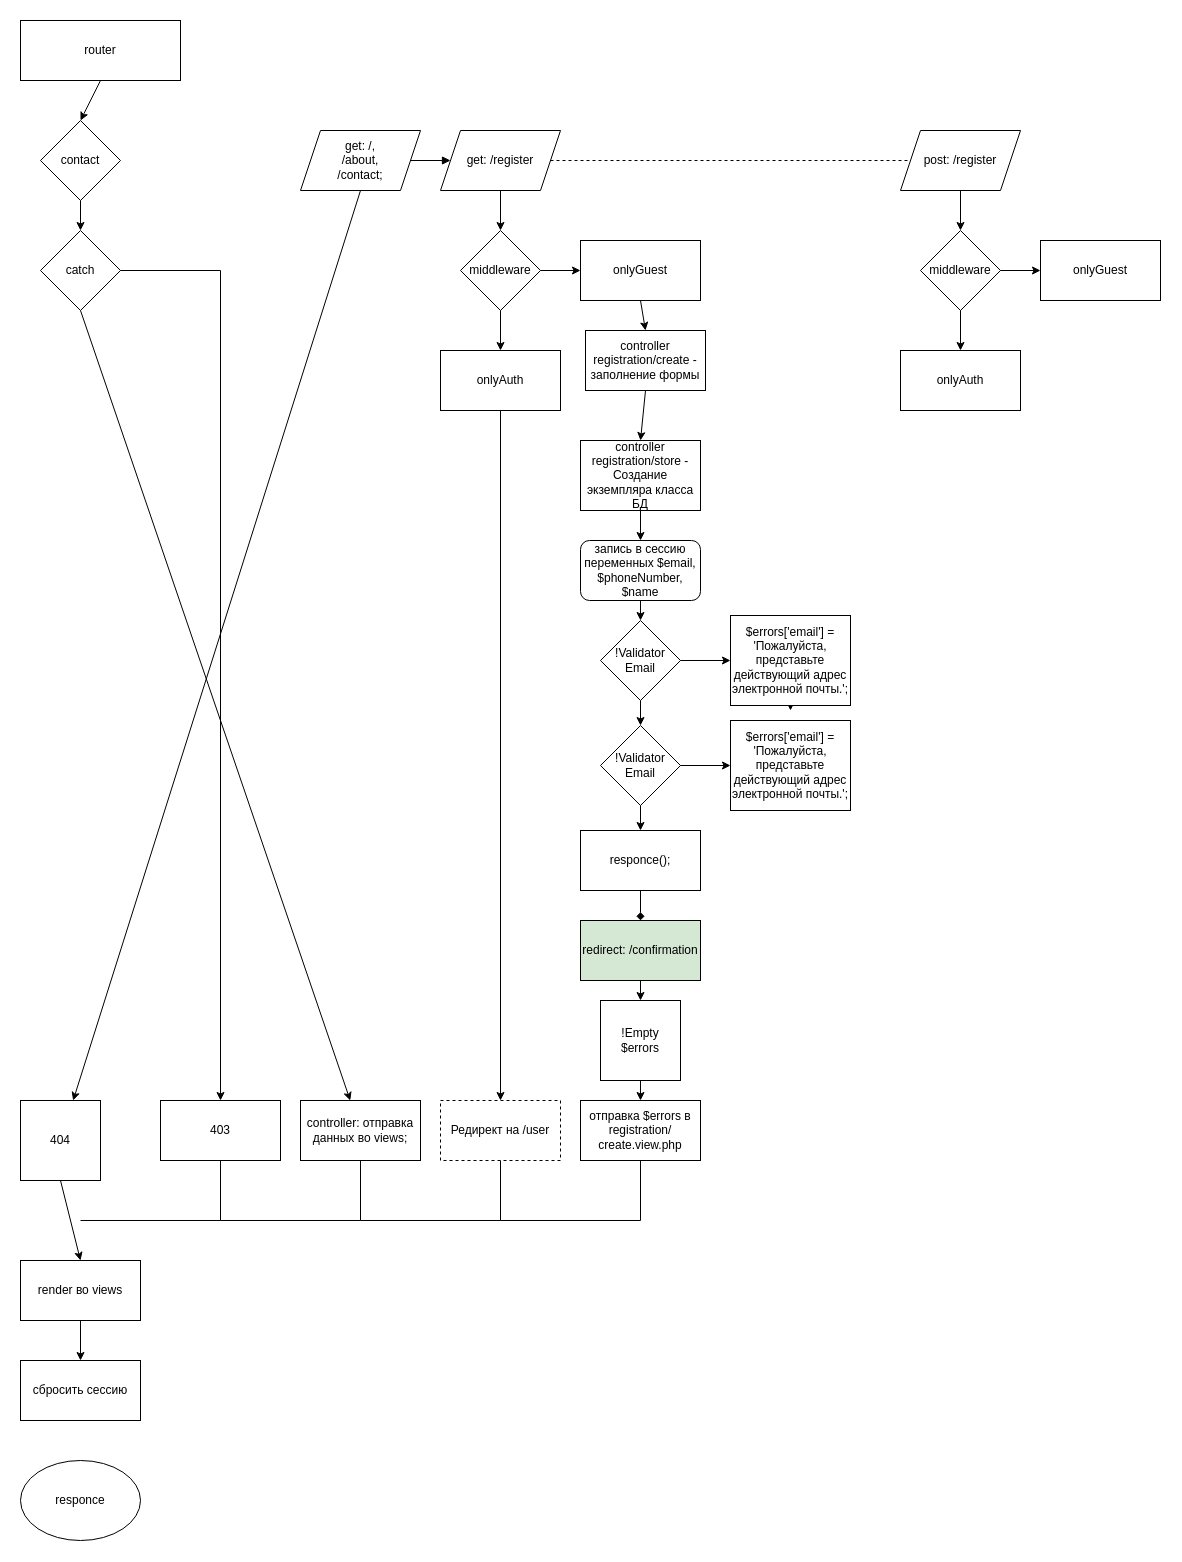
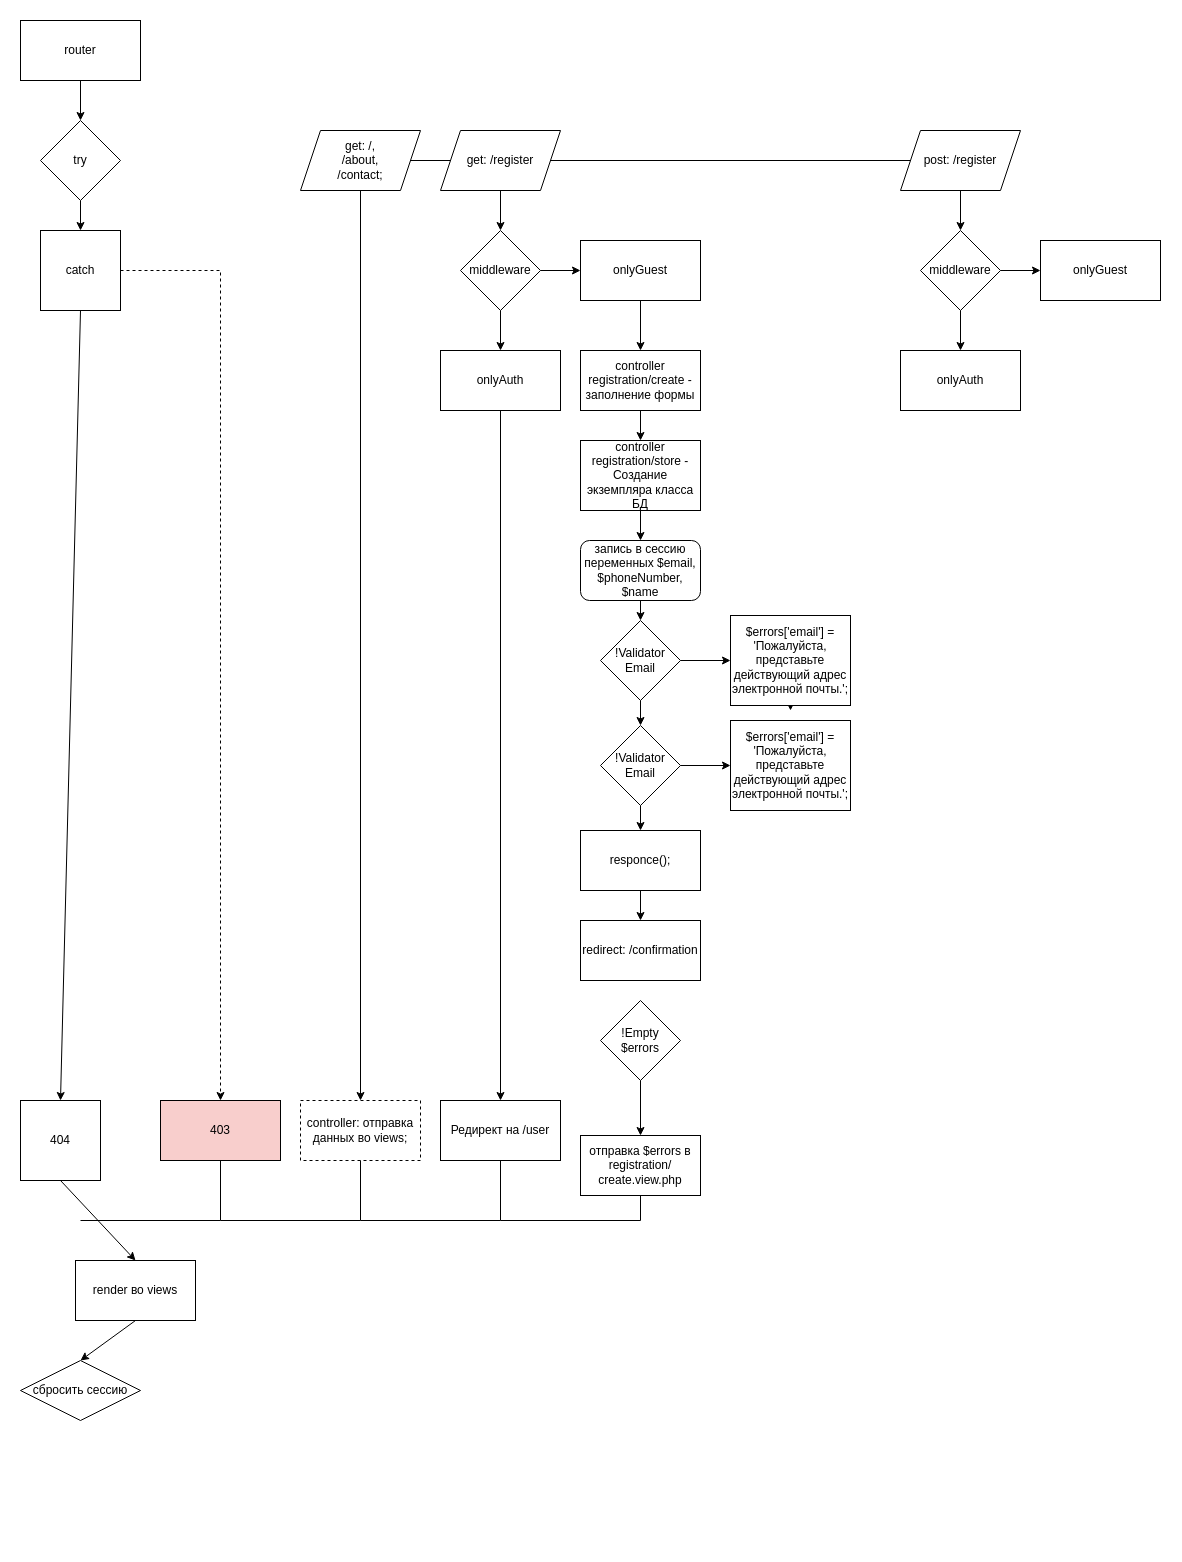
node "router": size 160x60 -> 120x60
node "contact": label "contact" -> "try"
edge "get: /, /about, /contact;" -> "get: /register": arrowhead block -> none
edge "get: /register" -- "post: /register": style dashed -> solid
node "catch": shape diamond -> rectangle
node "controller registration/create - заполнение формы": moved (646, 361) -> (641, 381)
edge "catch" -> "403": style solid -> dashed
edge "catch" -> "controller: отправка данных во views;": now "catch" -> "404"
edge "get: /, /about, /contact;" -> "404": now "get: /, /about, /contact;" -> "controller: отправка данных во views;"
edge "responce();" -> "redirect: /confirmation": arrowhead diamond -> classic
node "redirect: /confirmation": fillcolor #d5e8d4 -> #ffffff
edge "redirect: /confirmation" -> "!Empty $errors": removed
node "!Empty $errors": shape rectangle -> diamond
node "403": fillcolor #ffffff -> #f8cecc
node "controller: отправка данных во views;": style solid -> dashed
node "Редирект на /user": style dashed -> solid
node "отправка $errors в registration/ create.view.php": moved (641, 1131) -> (641, 1166)
node "render во views": moved (81, 1291) -> (136, 1291)
node "сбросить сессию": shape rectangle -> diamond
node "responce": removed
